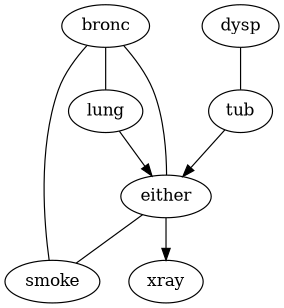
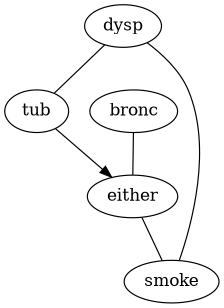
node "lung": removed
edge "bronc" -- "smoke": now "dysp" -- "smoke"
node "xray": removed
